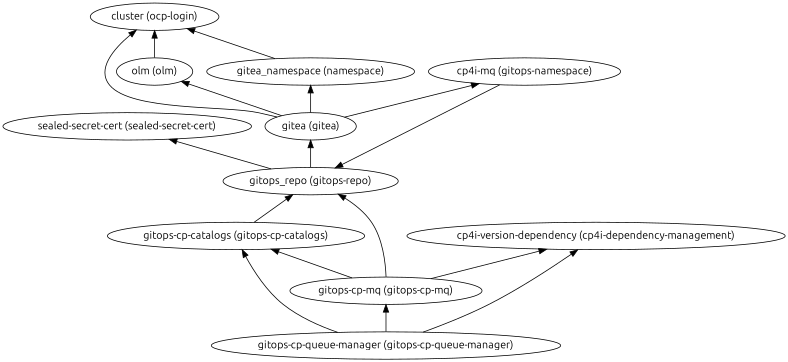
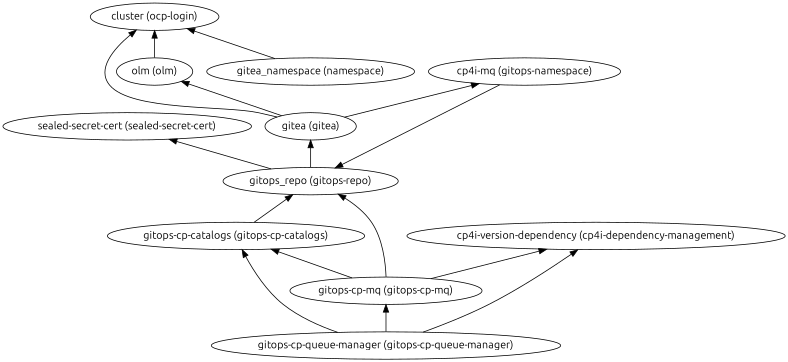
edge "gitea (gitea)" -> "gitea_namespace (namespace)": removed
